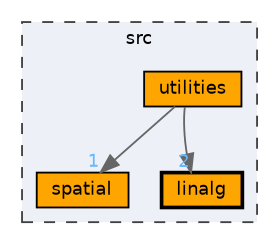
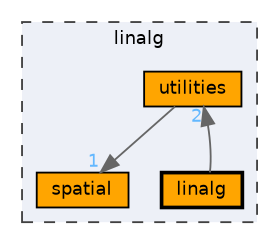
cluster "src": label "src" -> "linalg"
edge "utilities" -> "linalg": reversed
